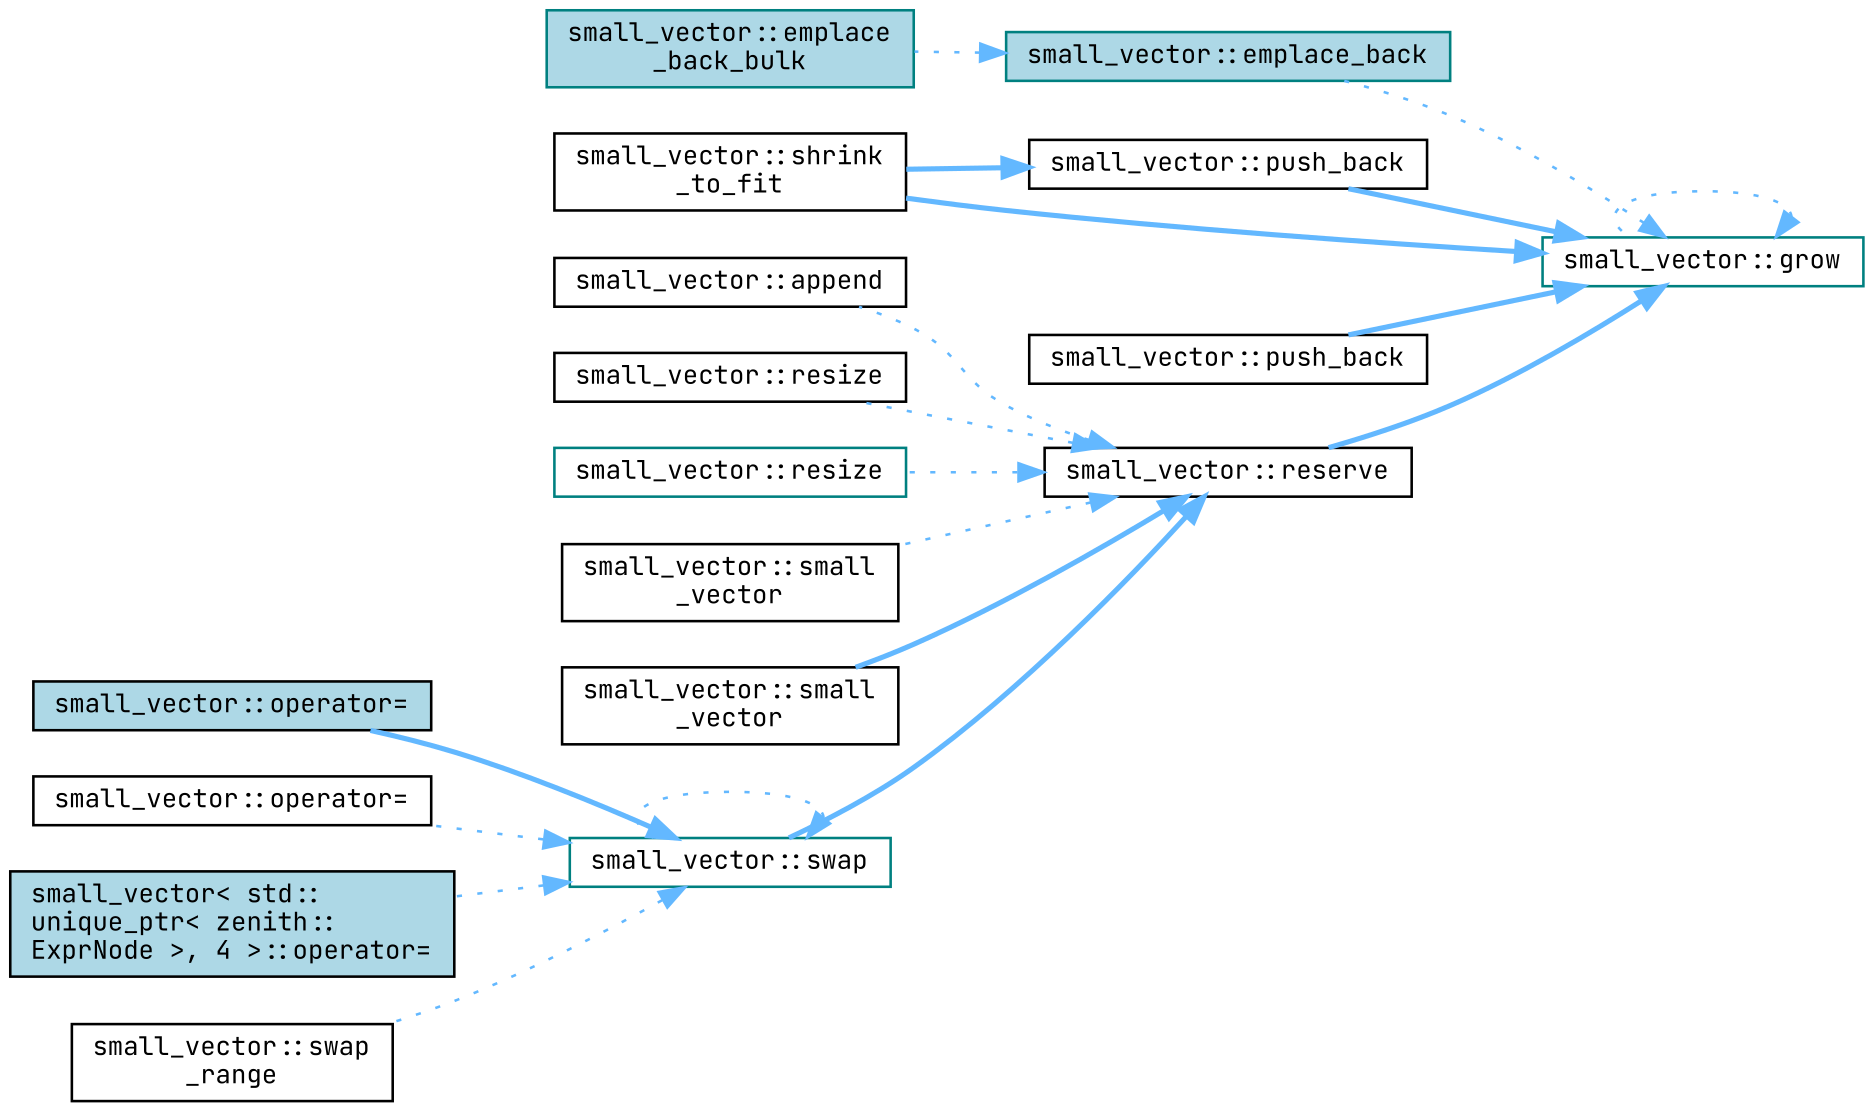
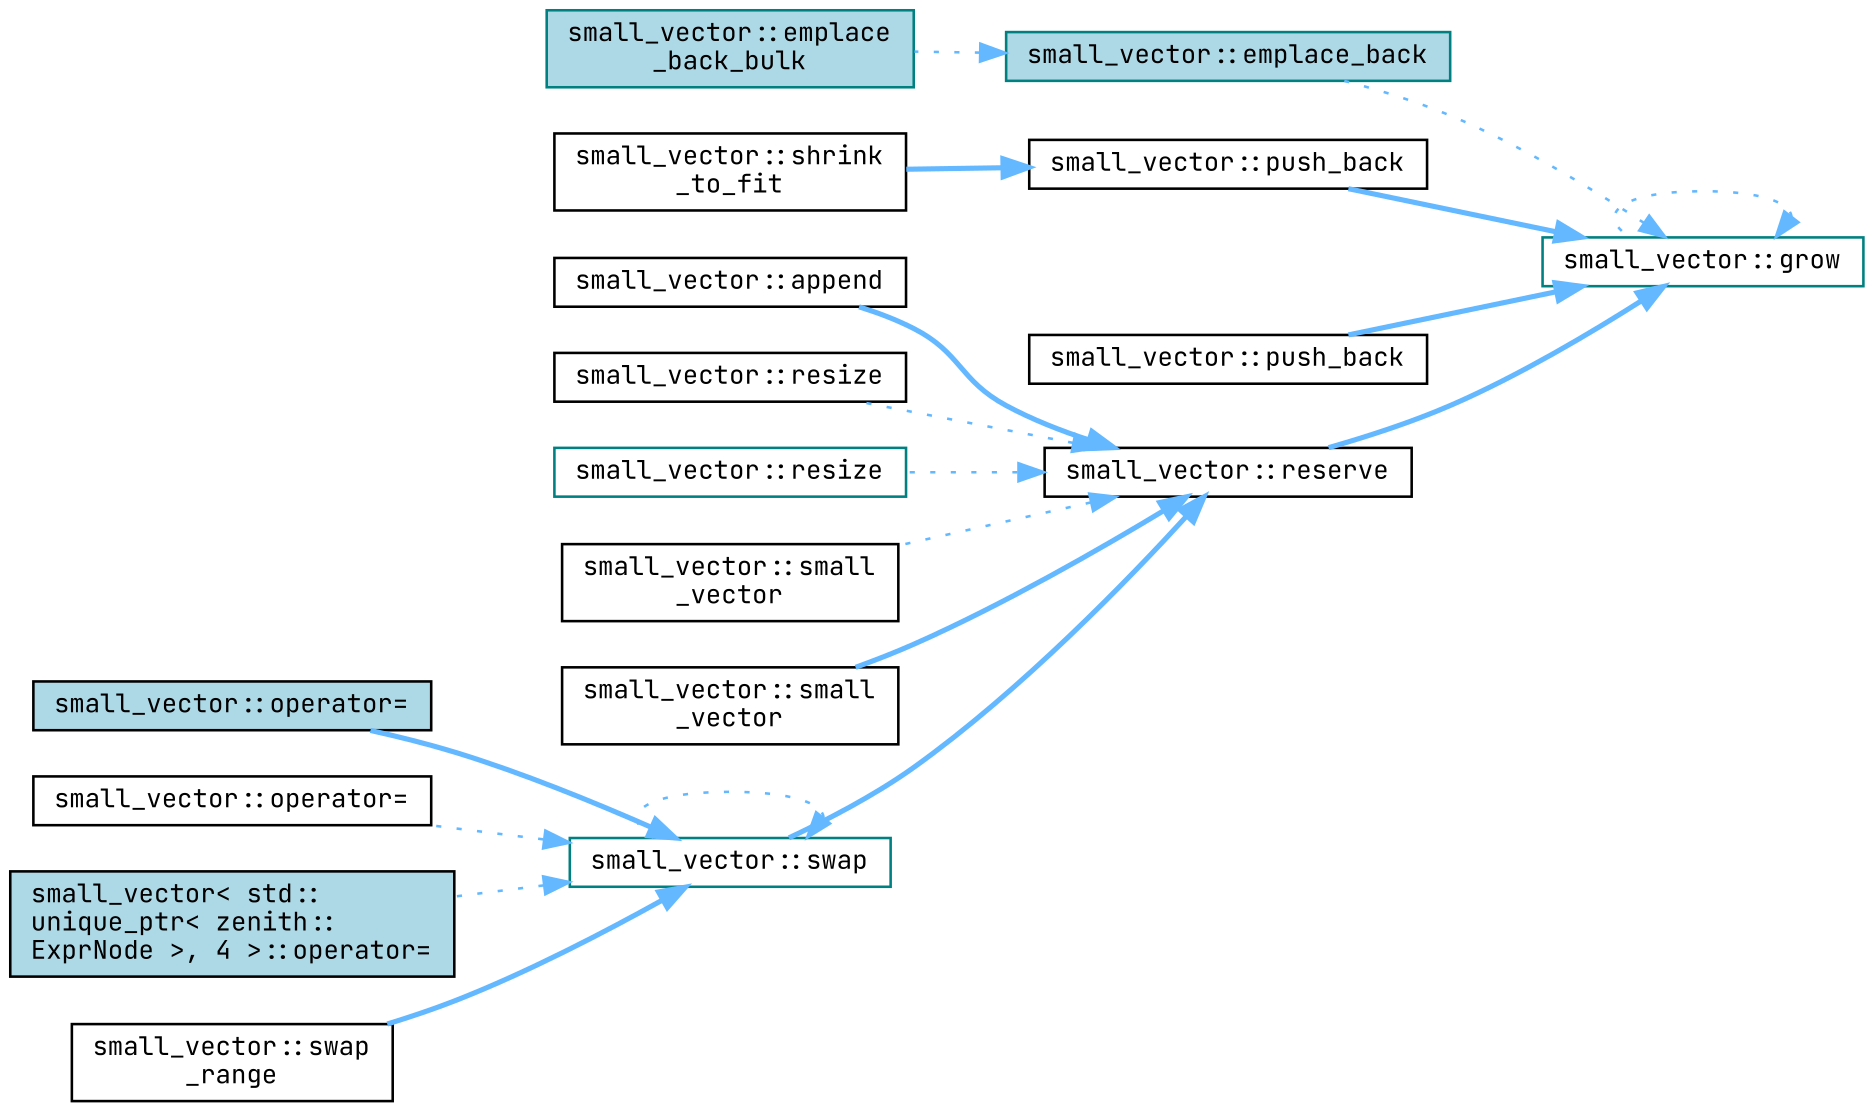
edge "small_vector::shrink _to_fit" -> "small_vector::grow": removed
edge "small_vector::append" -> "small_vector::reserve": style dotted -> bold
edge "small_vector::swap _range" -> "small_vector::swap": style dotted -> bold
